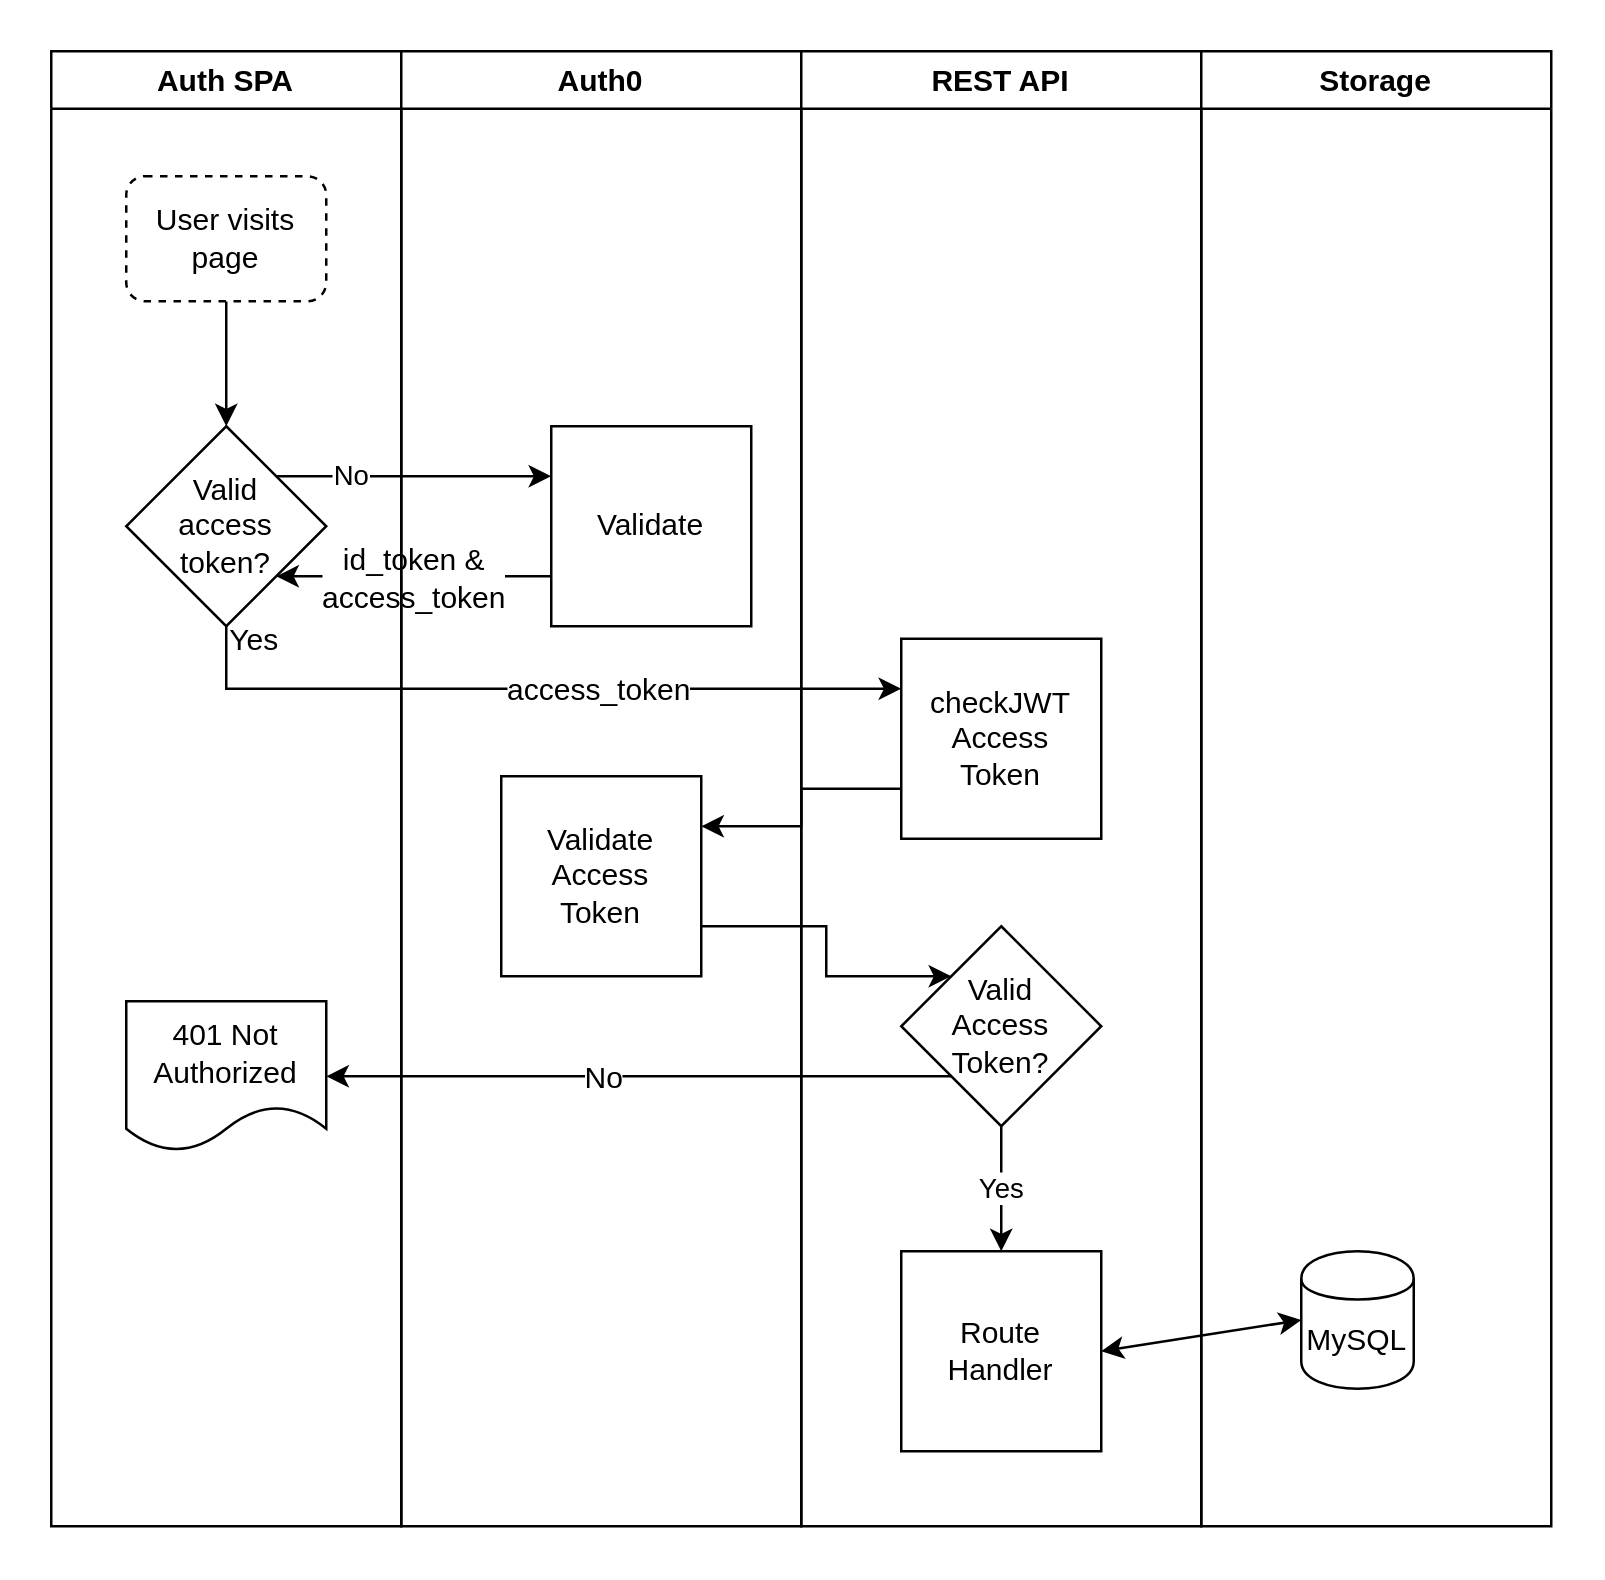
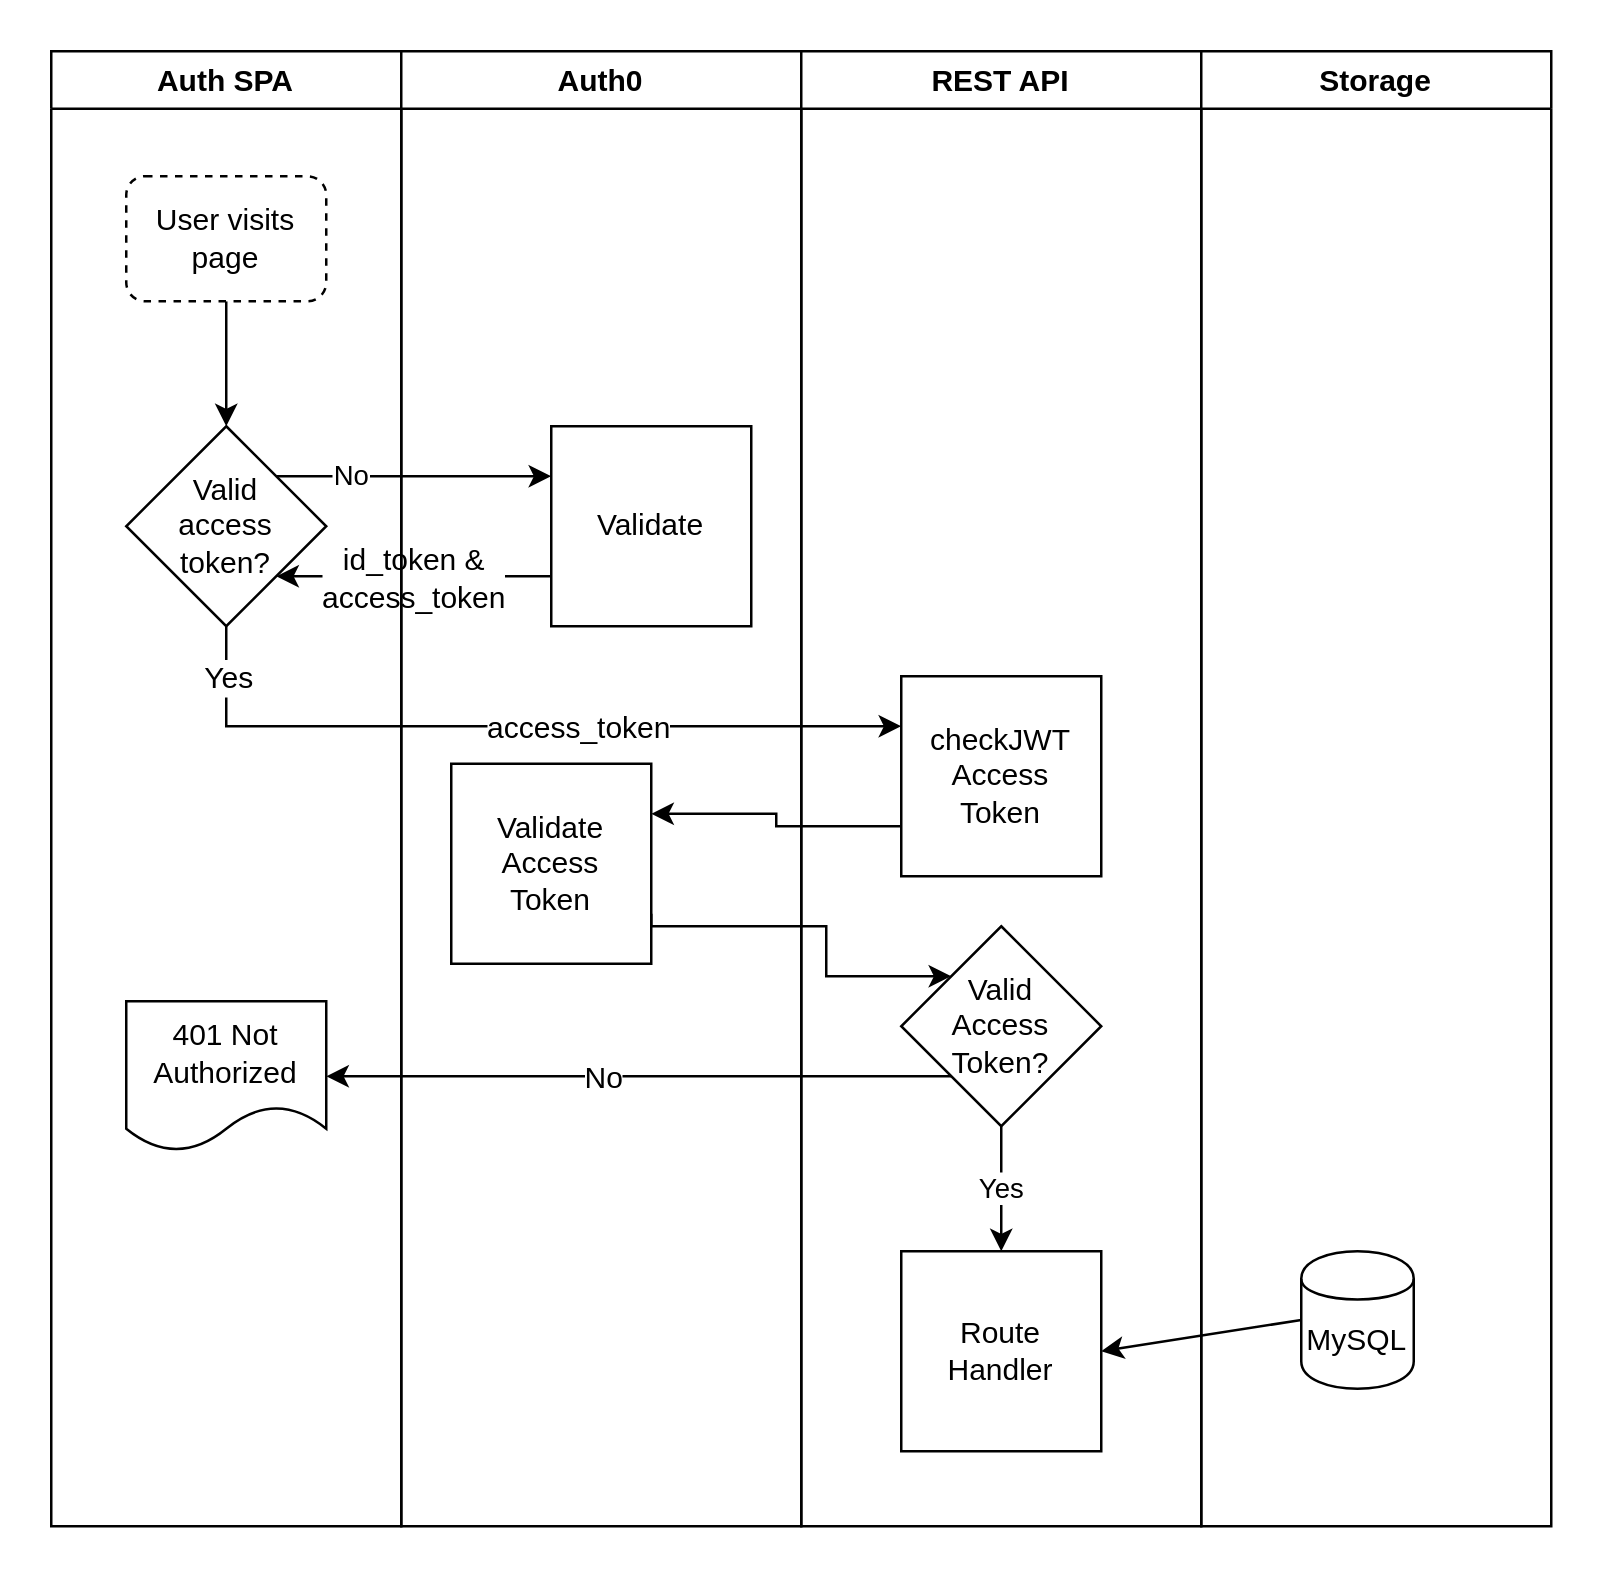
node "checkJWT Access Token": moved (1001, 739) -> (1001, 776)
node "Validate Access Token": moved (601, 876) -> (551, 864)
edge "MySQL" -- "Route Handler": arrowhead classic -> none
